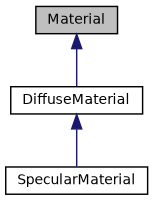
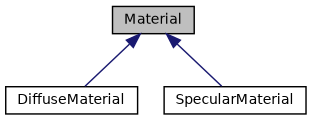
edge "SpecularMaterial" -> "DiffuseMaterial": now "SpecularMaterial" -> "Material"
